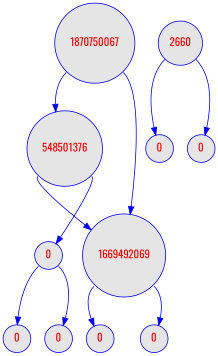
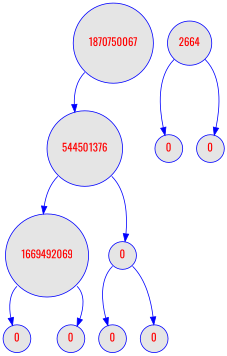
node "2660": label "2660" -> "2664"
edge "1870750067" -> "1669492069": removed
node "548501376": label "548501376" -> "544501376"
